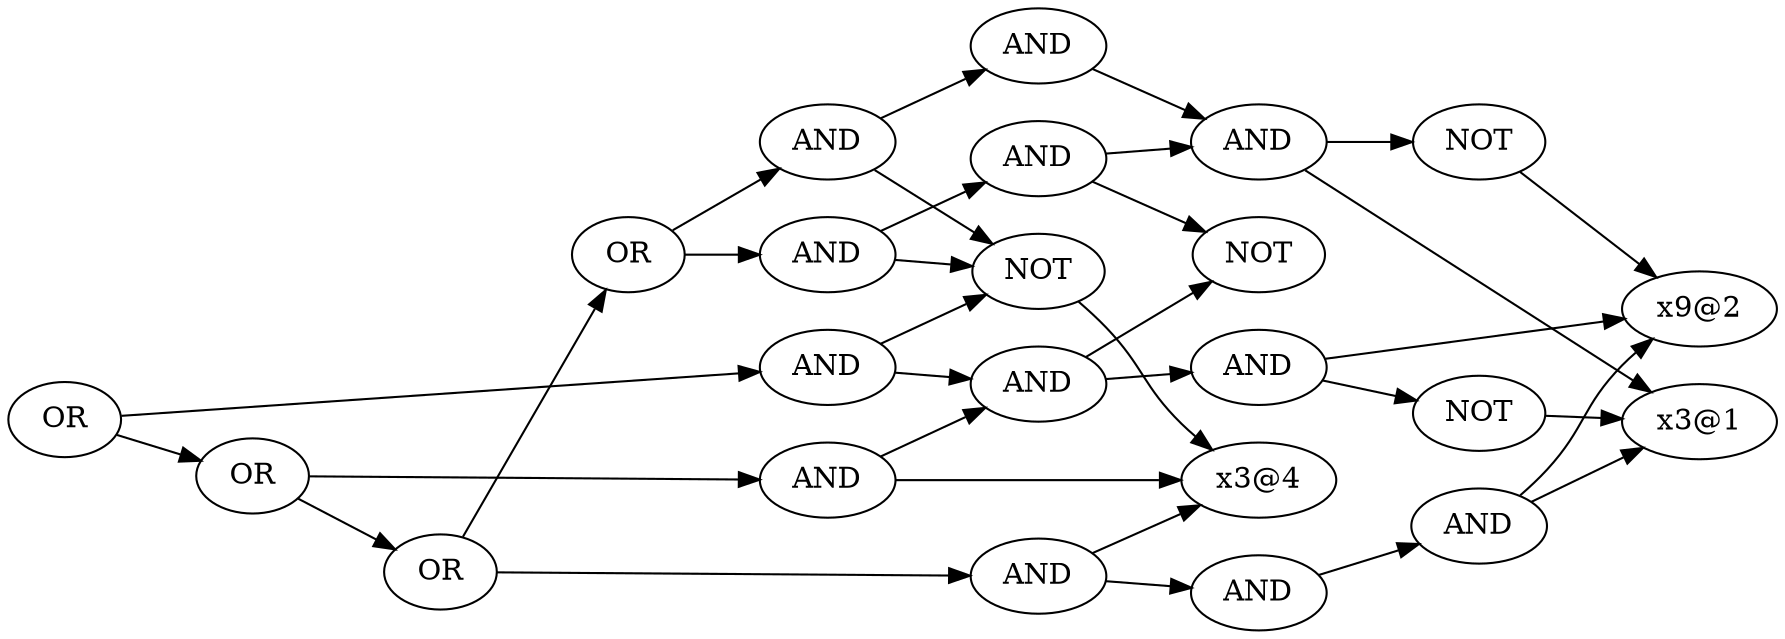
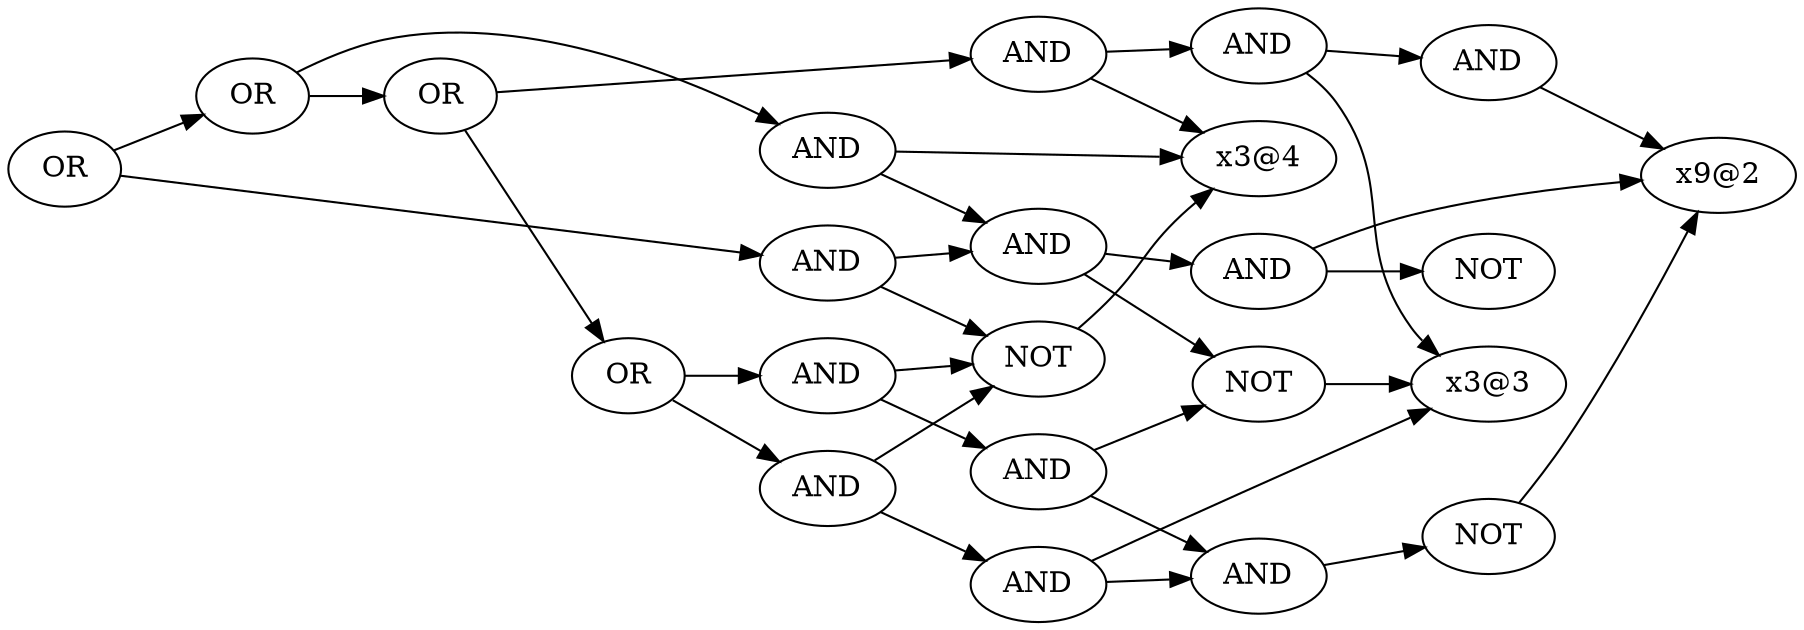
node "x3@3": added
node "x3@1": removed
